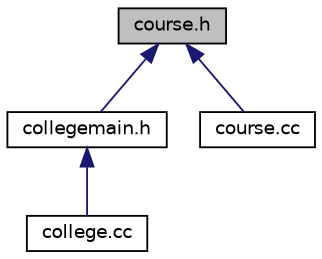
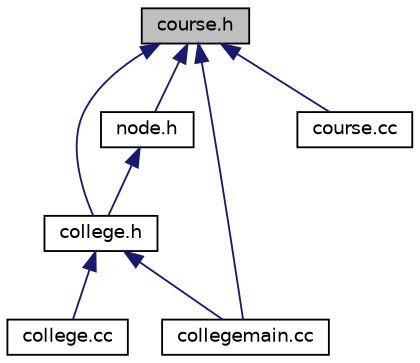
node "collegemain.h": label "collegemain.h" -> "college.h"
node "node.h": added
node "collegemain.cc": added
